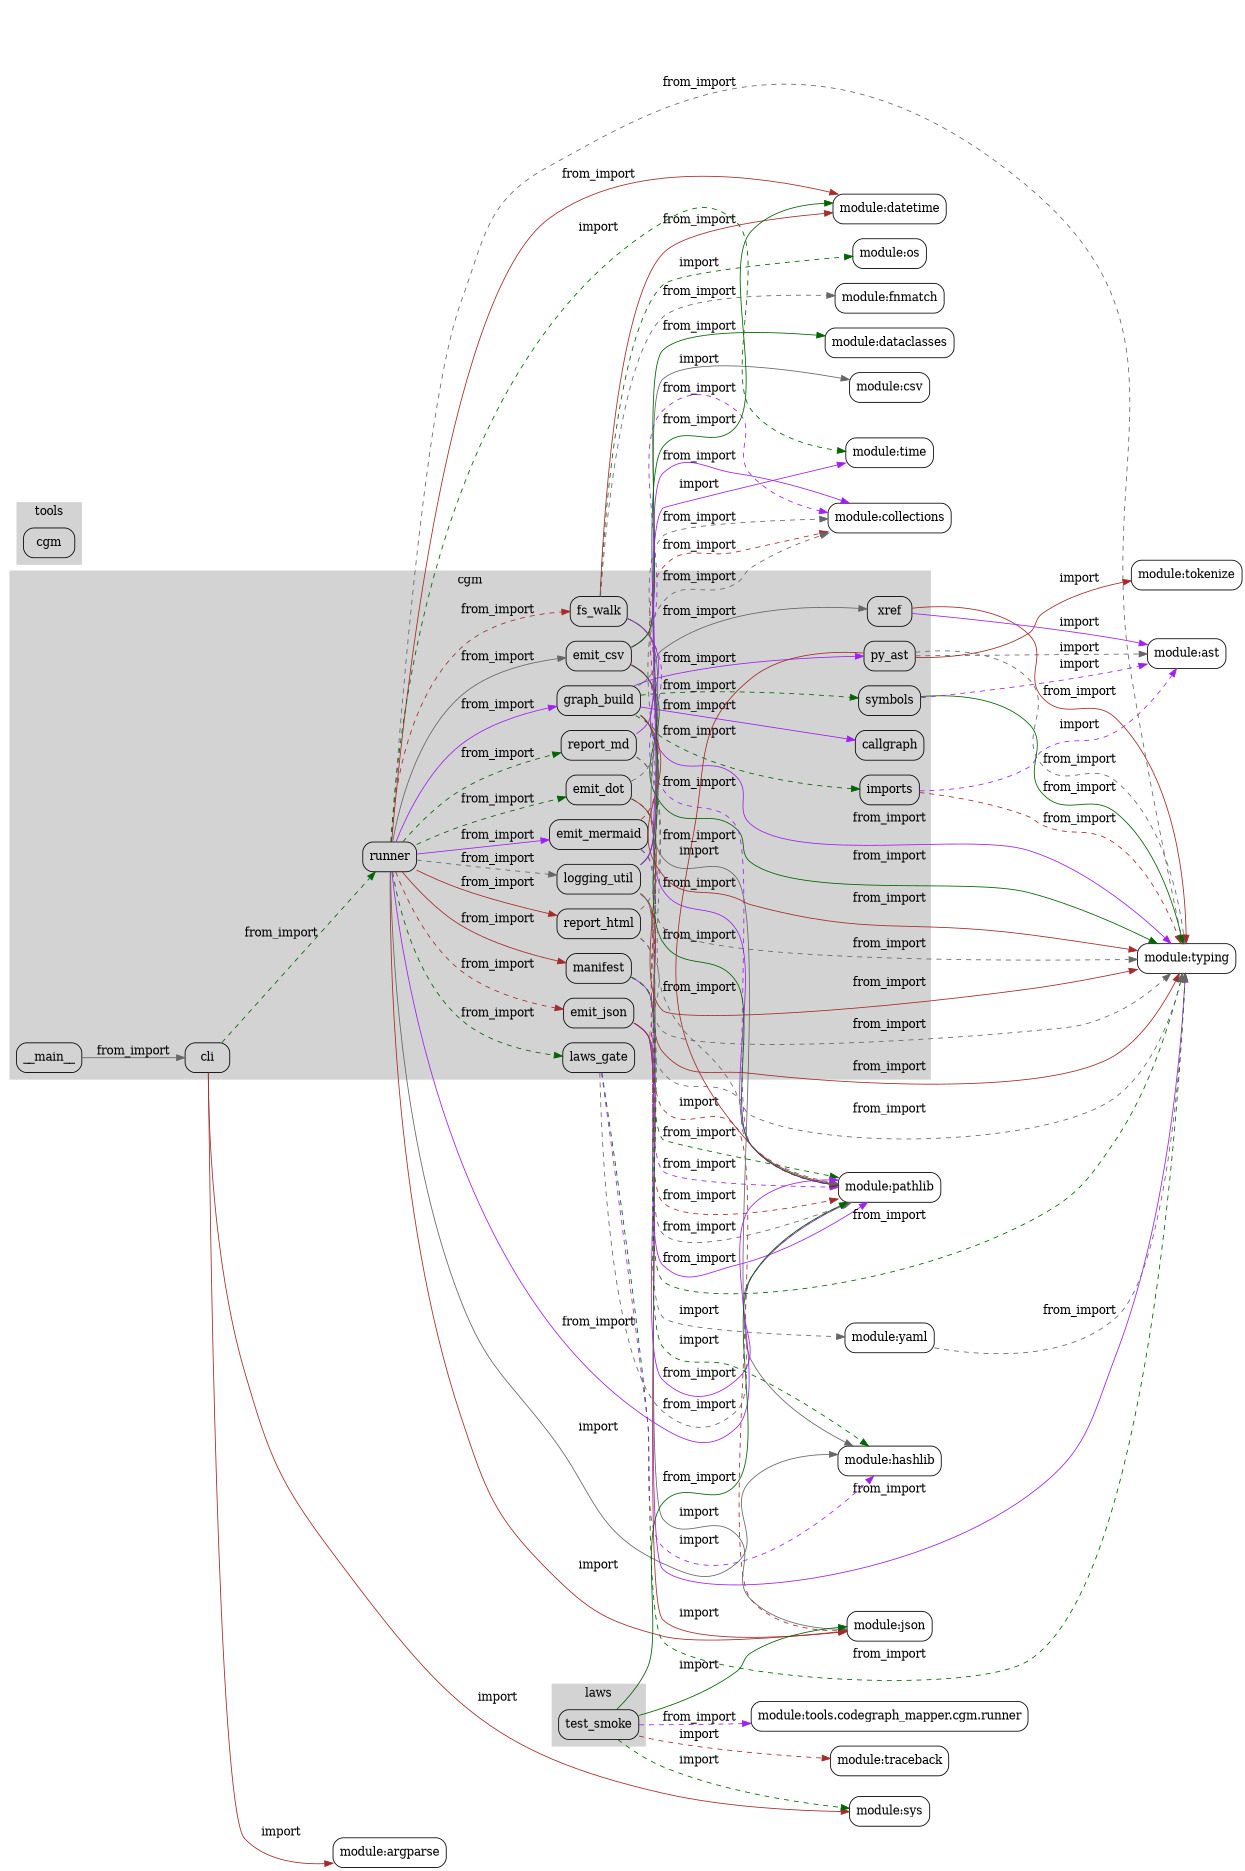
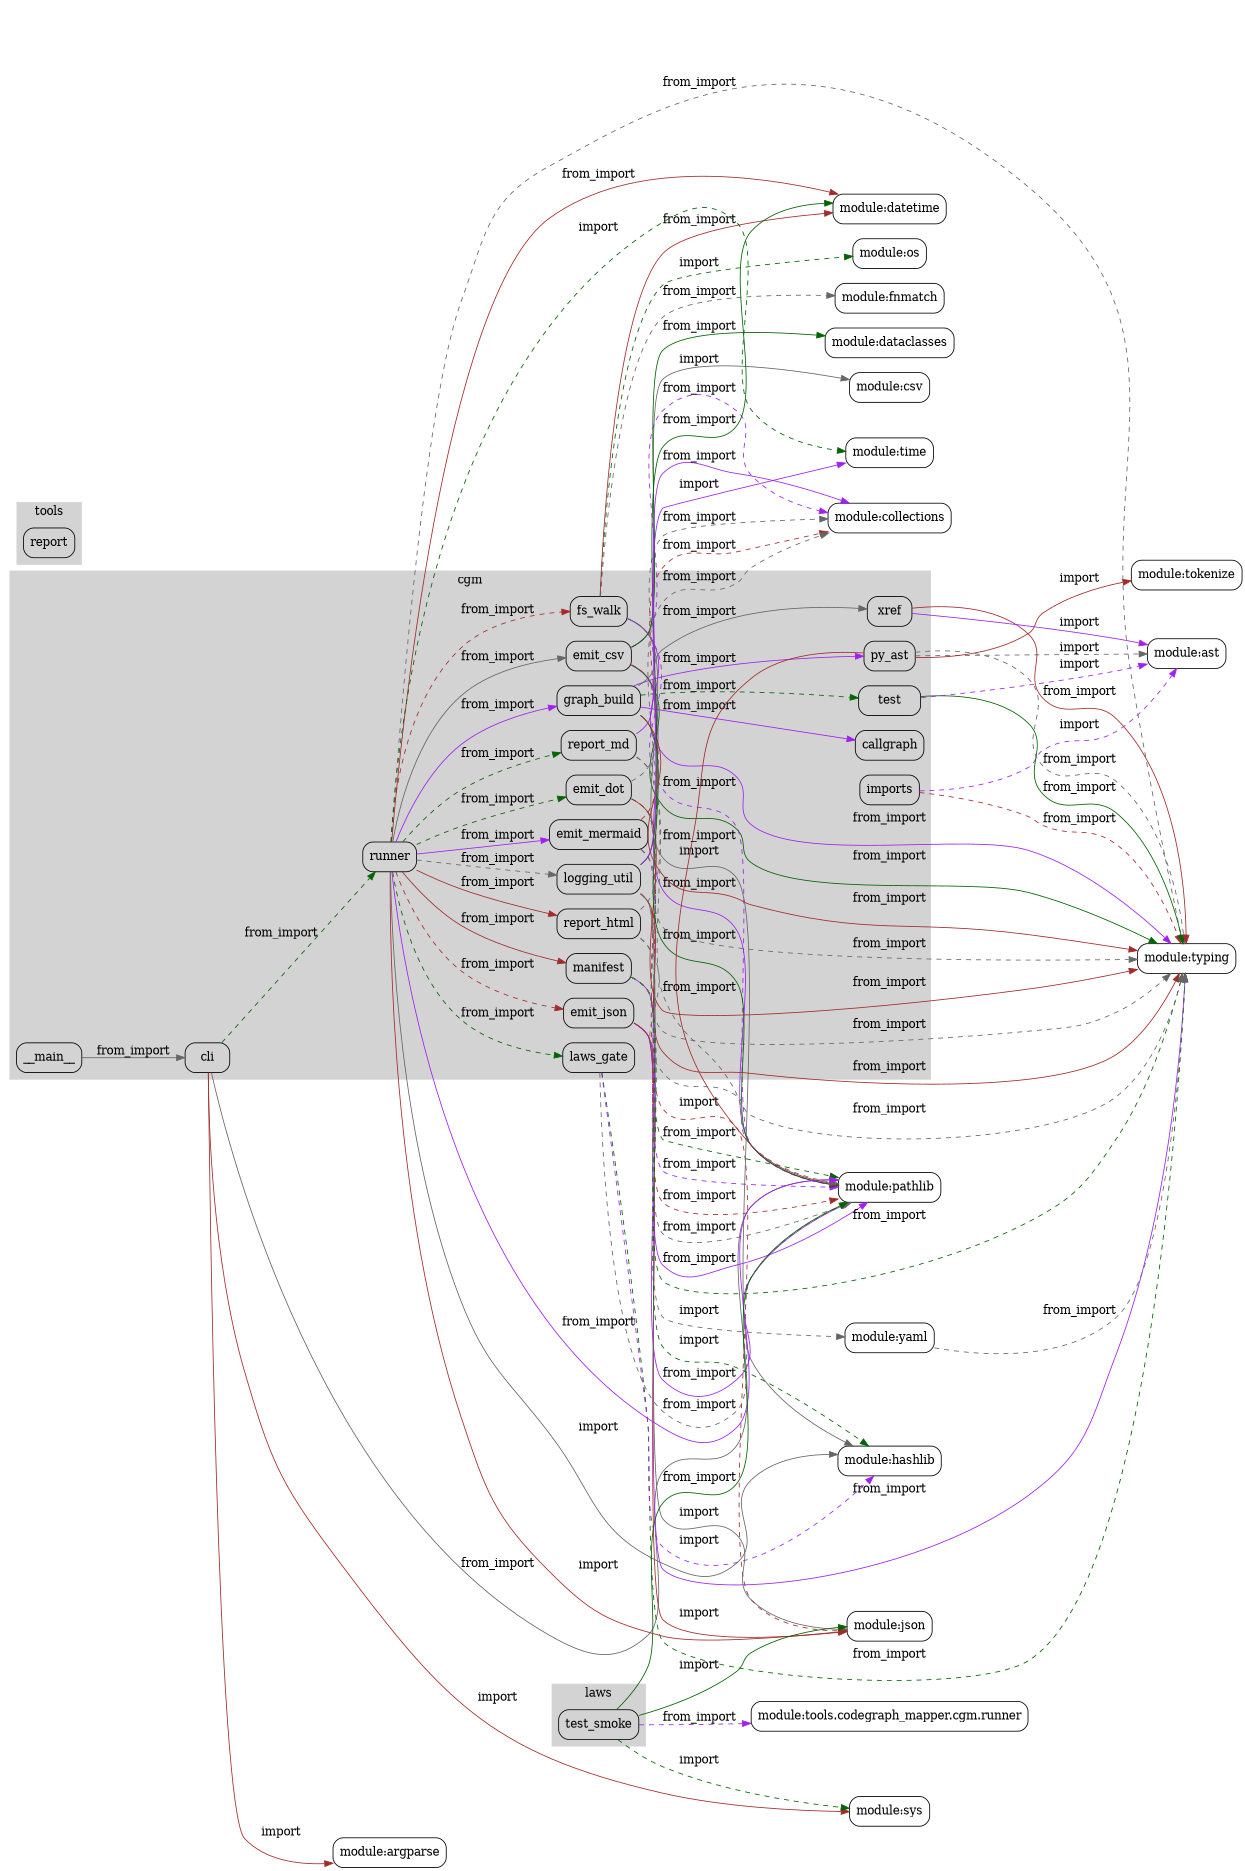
node "cgm": label "cgm" -> "report"
node "symbols": label "symbols" -> "test"
edge "graph_build" -> "imports": removed, label "from_import"
edge "cli" -> "module:pathlib": added, label "from_import"
node "module:traceback": removed
